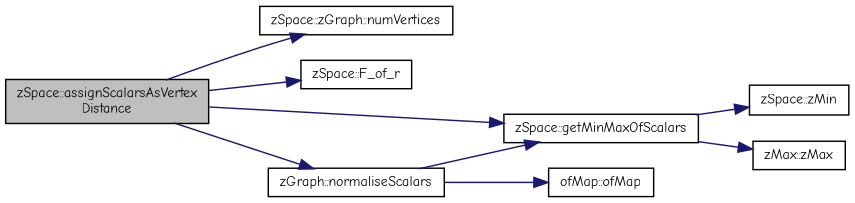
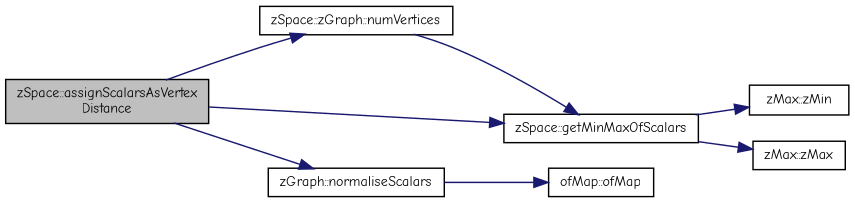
node "zSpace::F_of_r": removed
node "zSpace::zMin": label "zSpace::zMin" -> "zMax::zMin"
edge "zGraph::normaliseScalars" -> "zSpace::getMinMaxOfScalars": now "zSpace::zGraph::numVertices" -> "zSpace::getMinMaxOfScalars"
